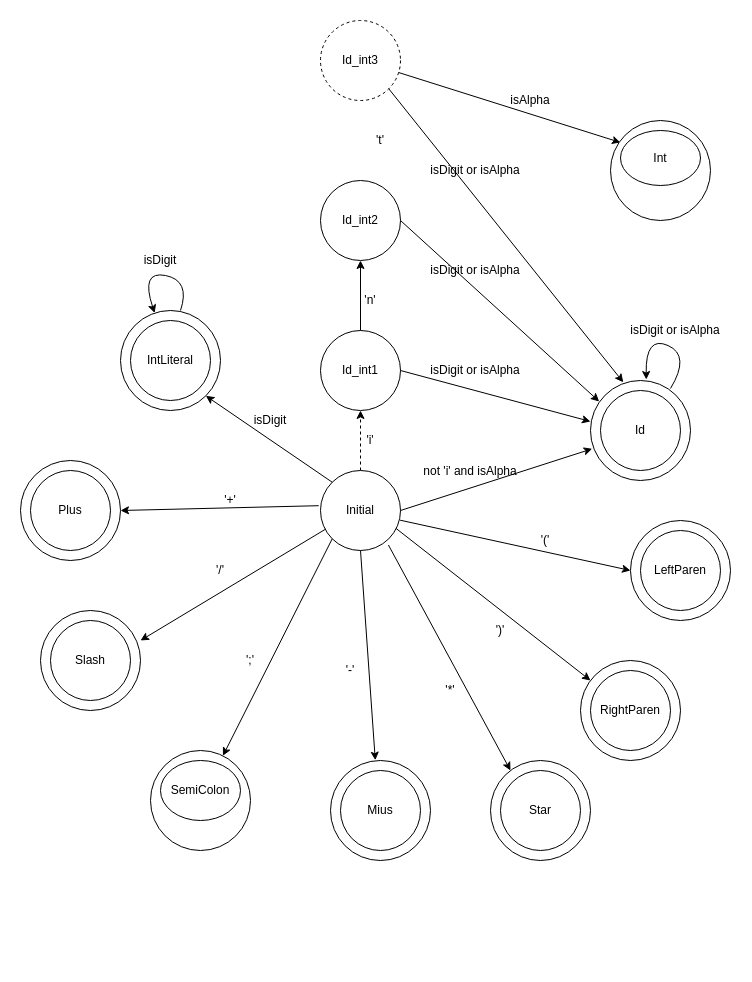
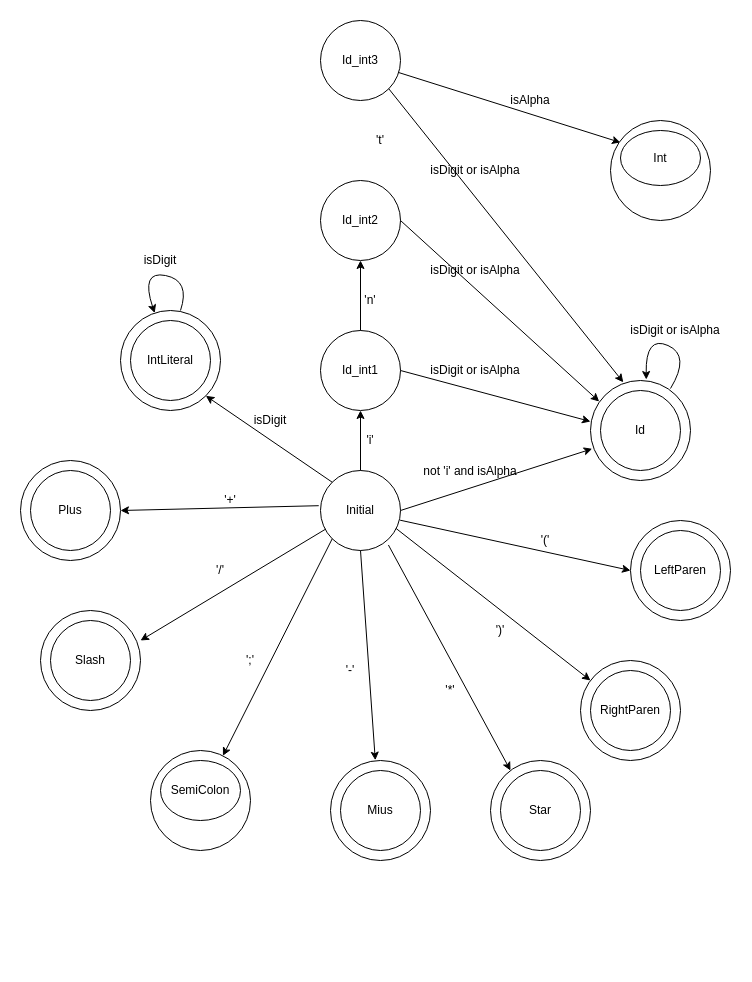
node "Id_int3": style dashed -> solid
edge "Initial" -> "Id_int1": style dashed -> solid
